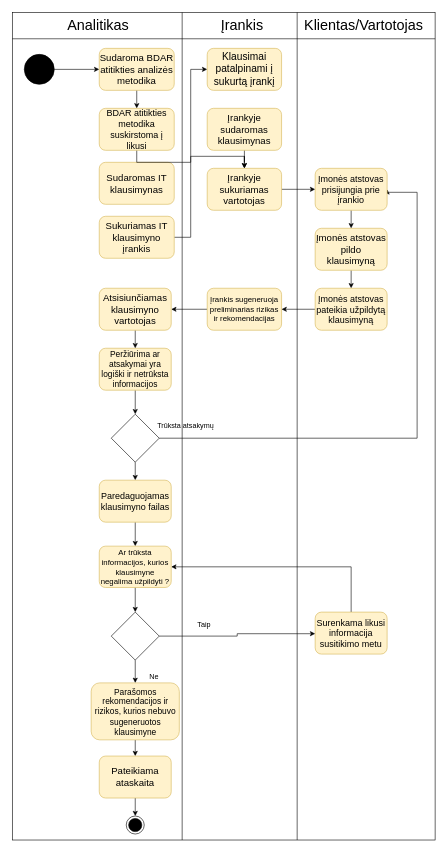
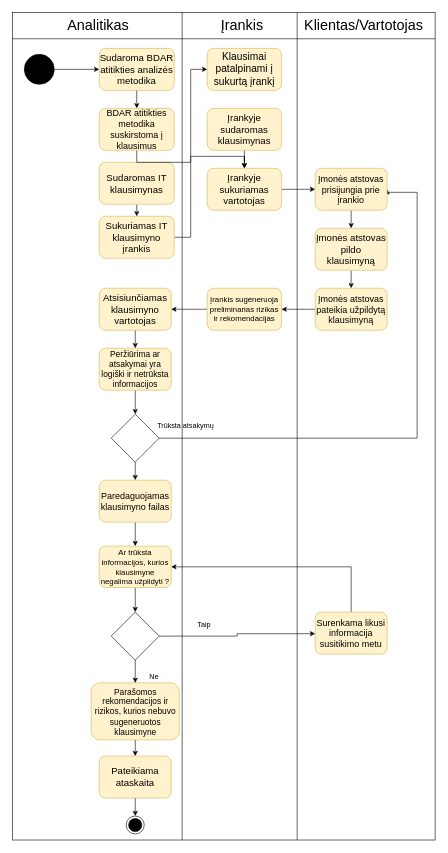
node "BDAR atitikties metodika suskirstoma į likusi": label "BDAR atitikties metodika suskirstoma į likusi" -> "BDAR atitikties metodika suskirstoma į klausimus"
edge "Sudaromas IT klausimynas" -> "Sukuriamas IT klausimyno įrankis": added
